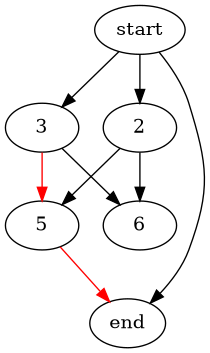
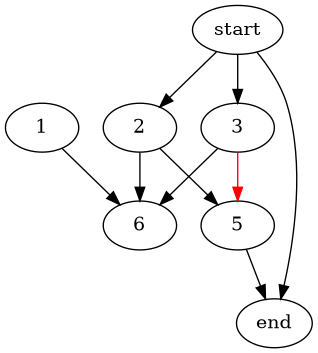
node "1": added
edge "5" -> "end": color red -> black
